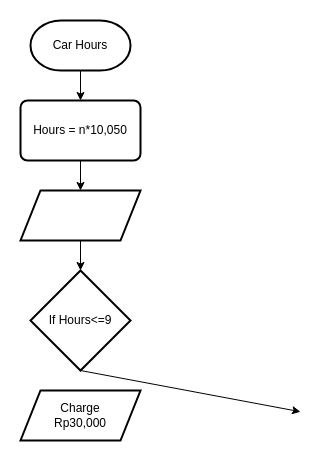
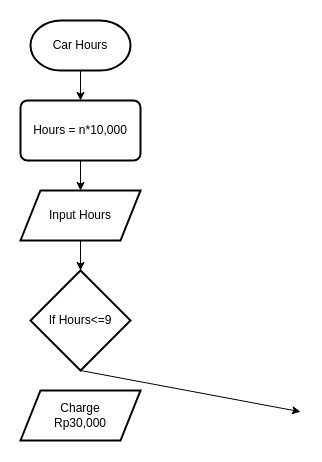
node "Hours = n*10,050": label "Hours = n*10,050" -> "Hours = n*10,000"
node "Input Hours": added
